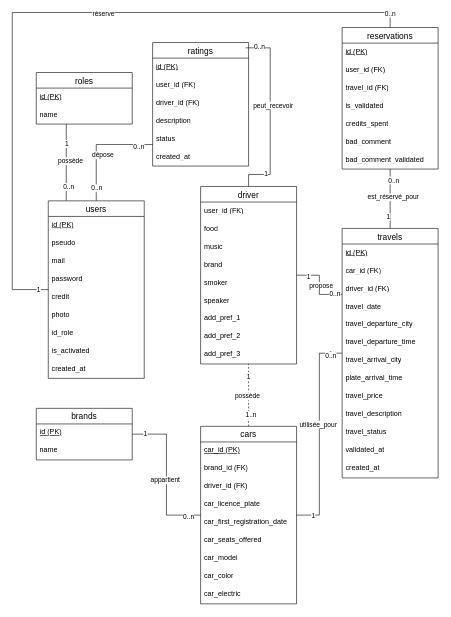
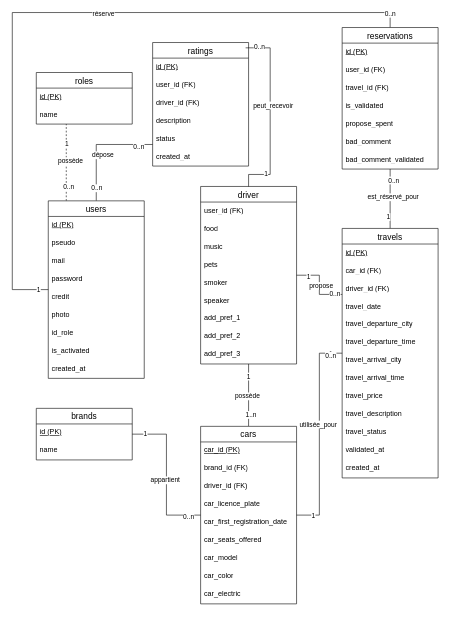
node "credits_spent": label "credits_spent" -> "propose_spent"
edge "roles" -- "users": style solid -> dashed
node "brand": label "brand" -> "pets"
node "plate_arrival_time": label "plate_arrival_time" -> "travel_arrival_time"
edge "driver" -- "cars": style dashed -> solid
